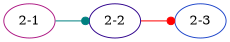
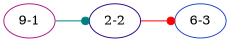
node "2-1": label "2-1" -> "9-1"
node "2-3": label "2-3" -> "6-3"
